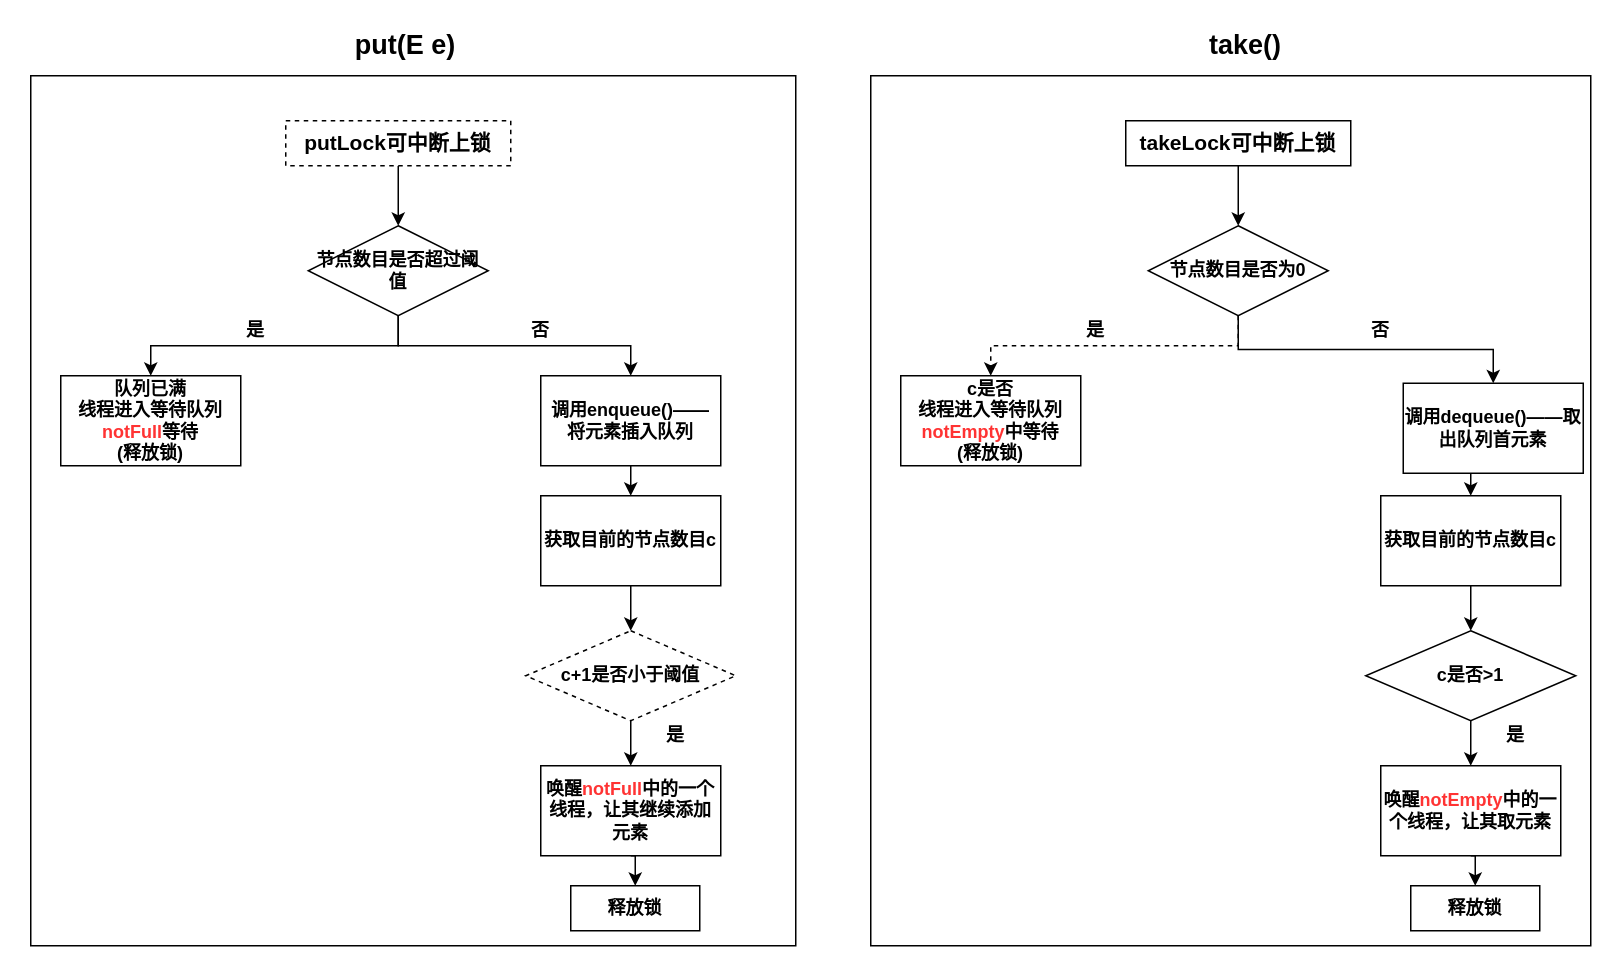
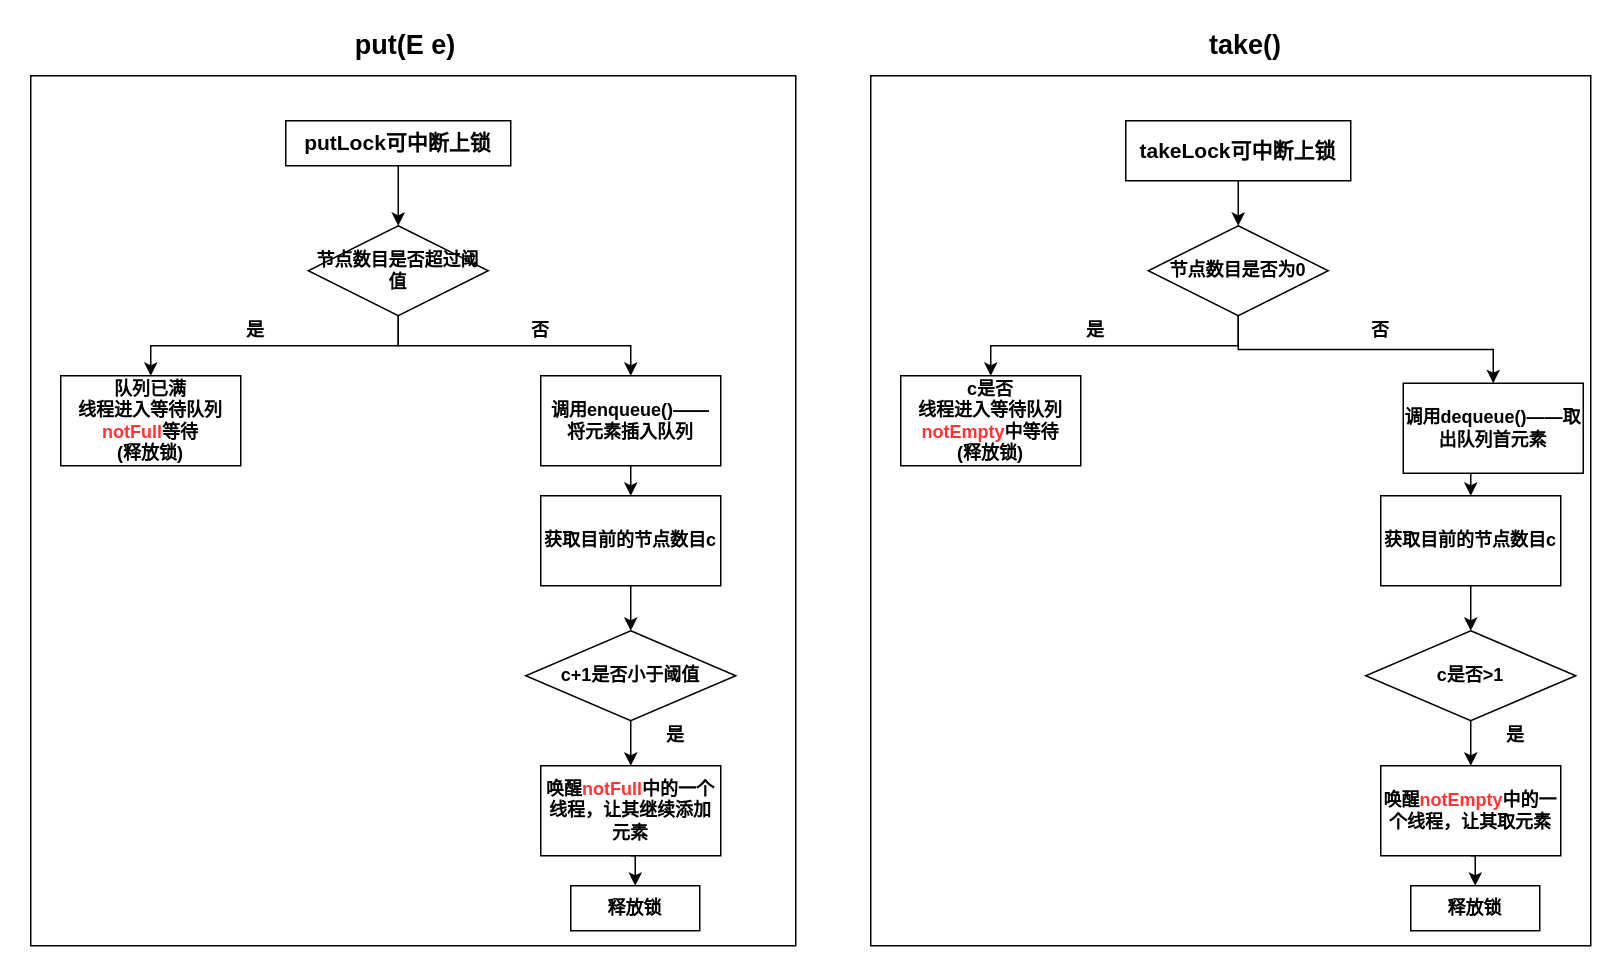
node "putLock可中断上锁": style dashed -> solid
node "takeLock可中断上锁": size 225x45 -> 225x60
edge "节点数目是否为0" -> "c是否 线程进入等待队列notEmpty中等待 (释放锁)": style dashed -> solid
node "c+1是否小于阈值": style dashed -> solid
